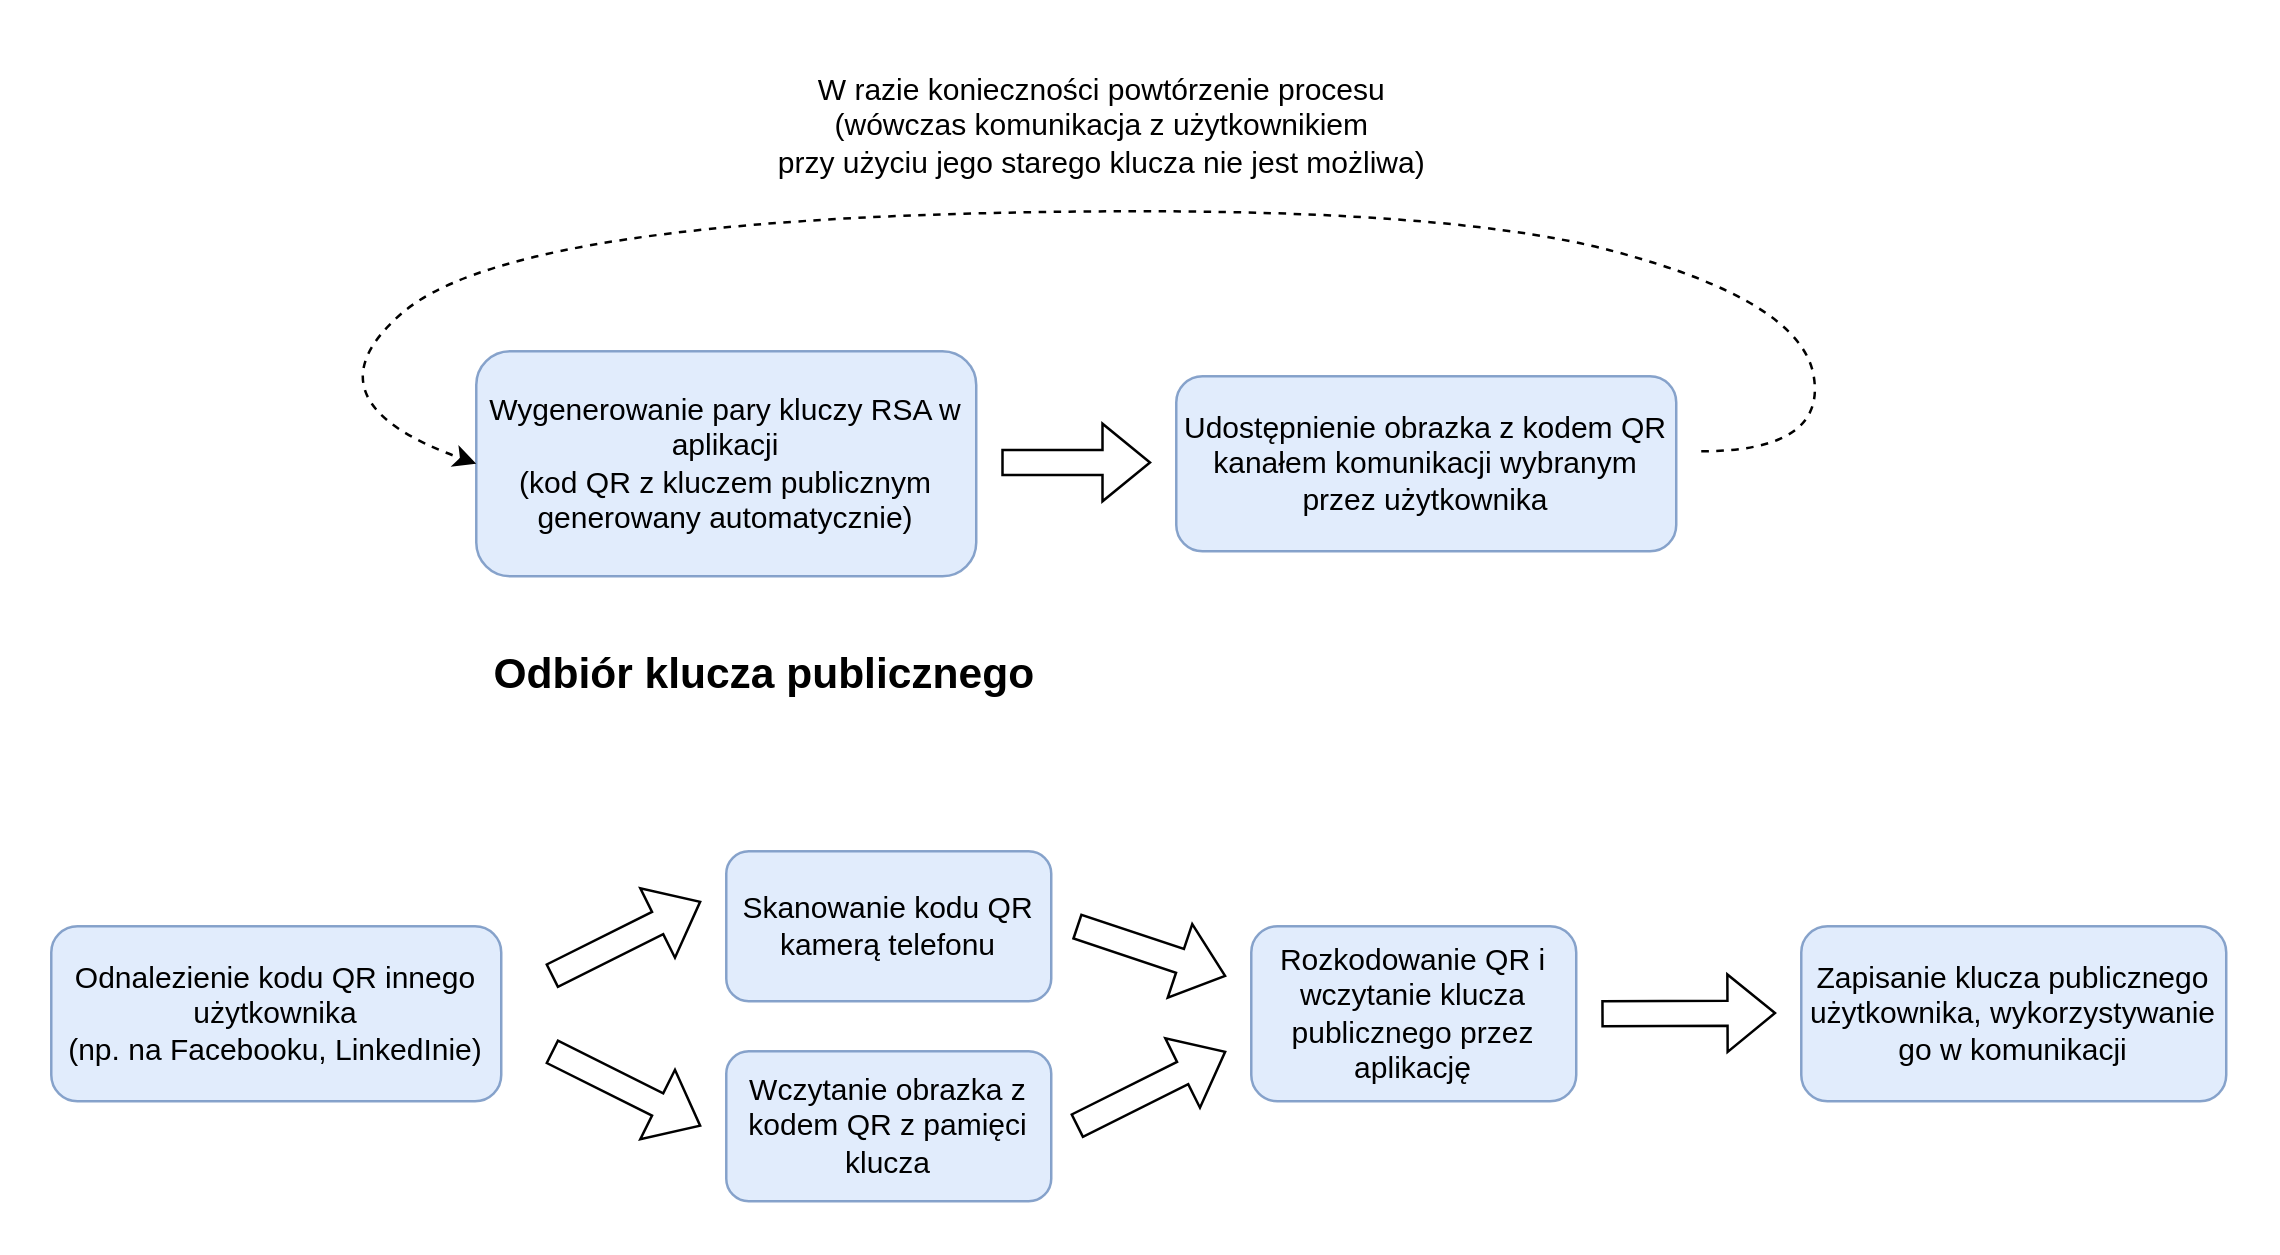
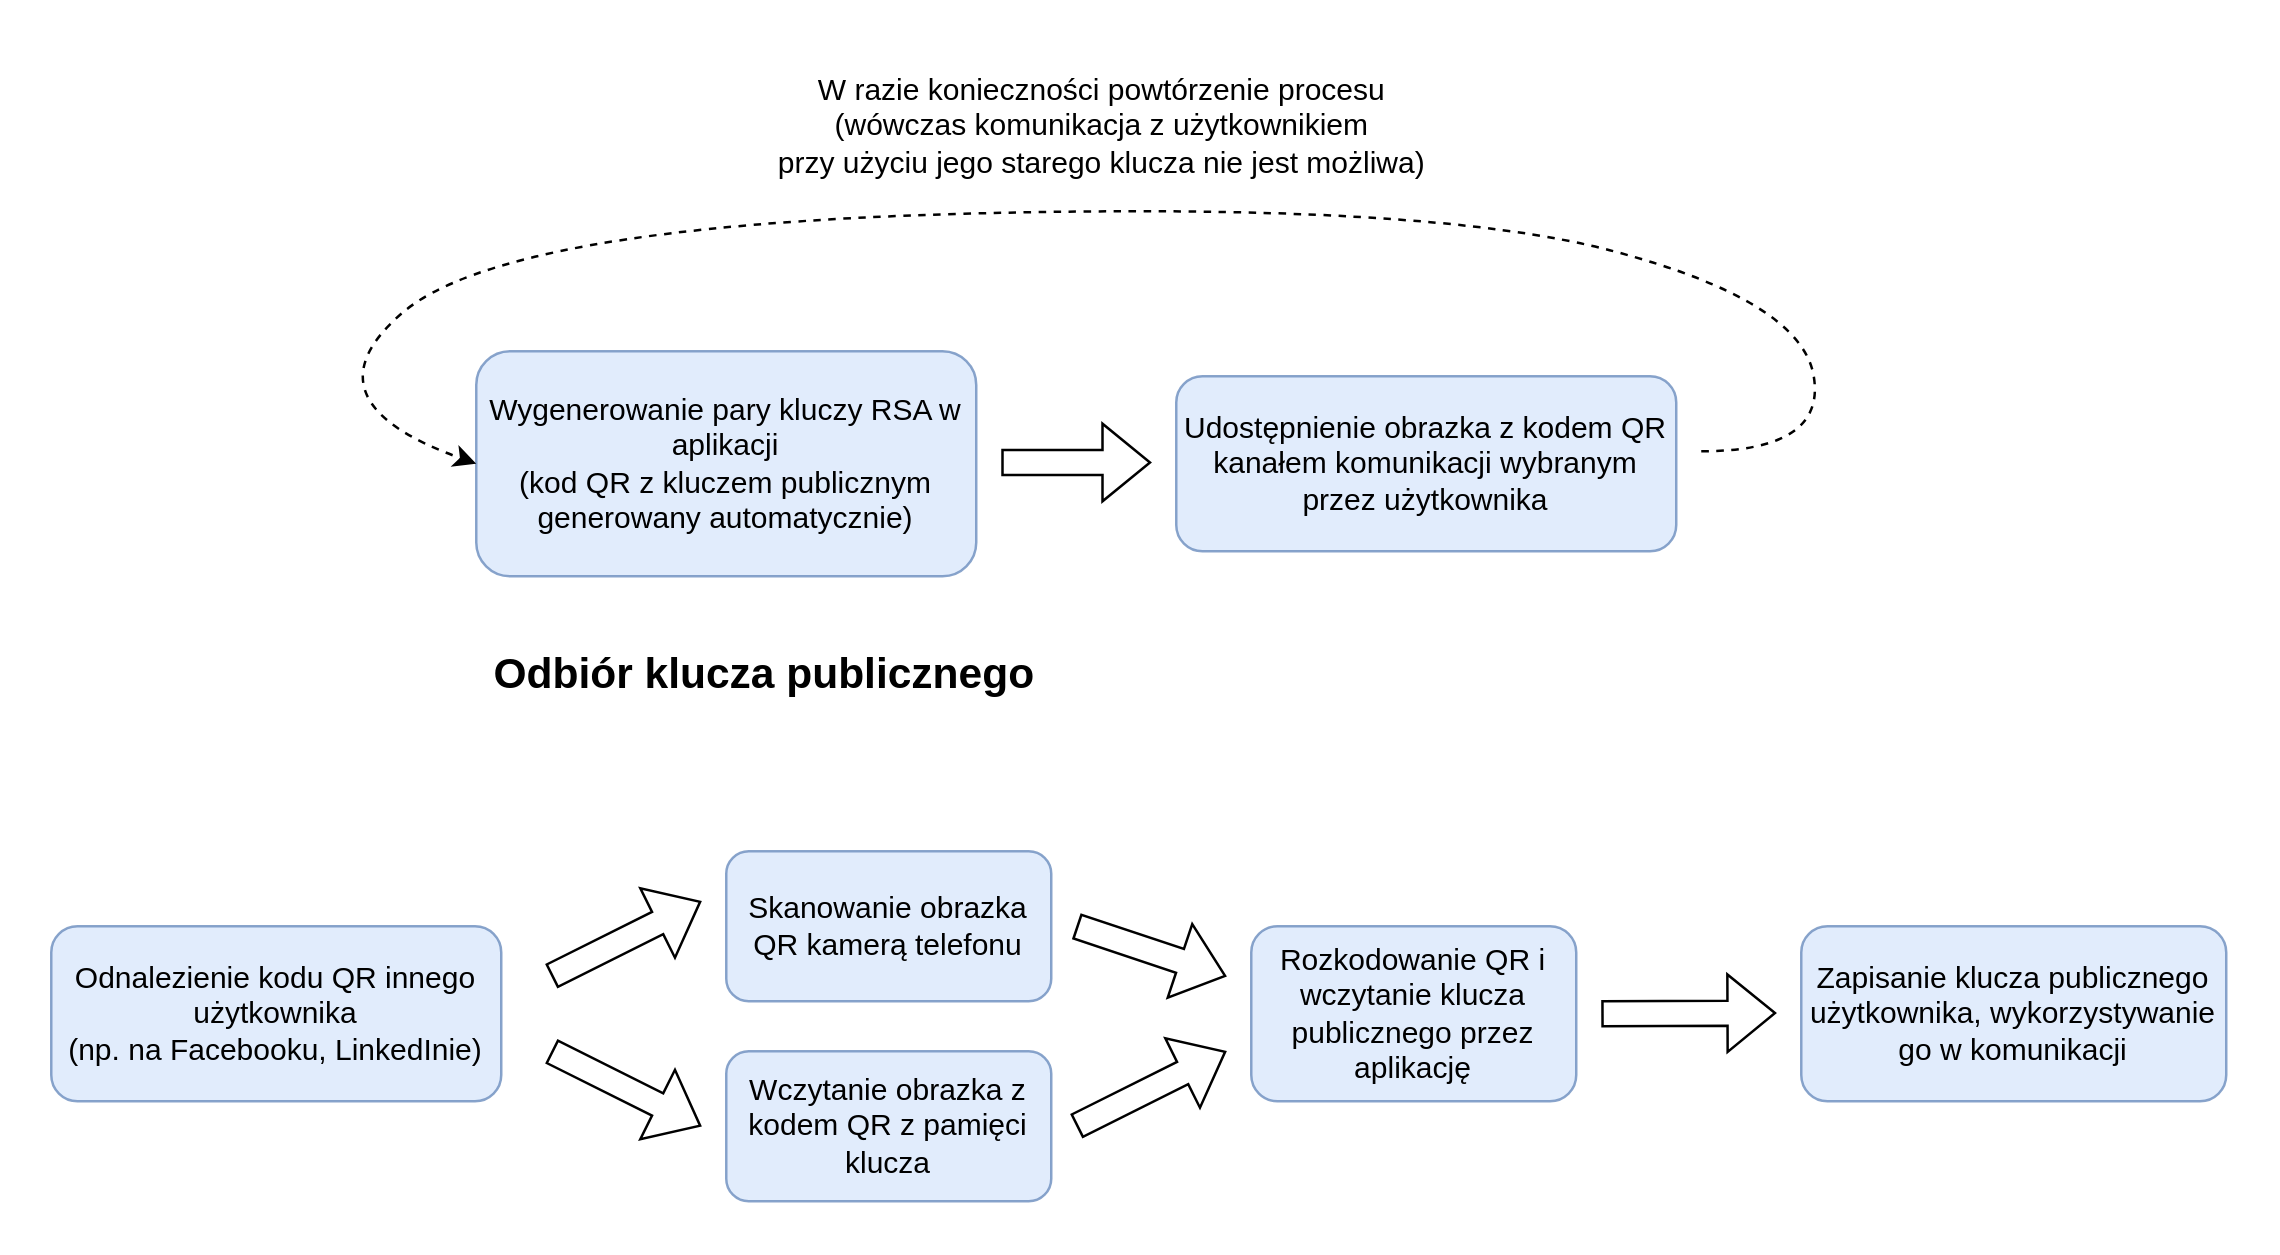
node "Skanowanie kodu QR kamerą telefonu": label "Skanowanie kodu QR kamerą telefonu" -> "Skanowanie obrazka QR kamerą telefonu"
